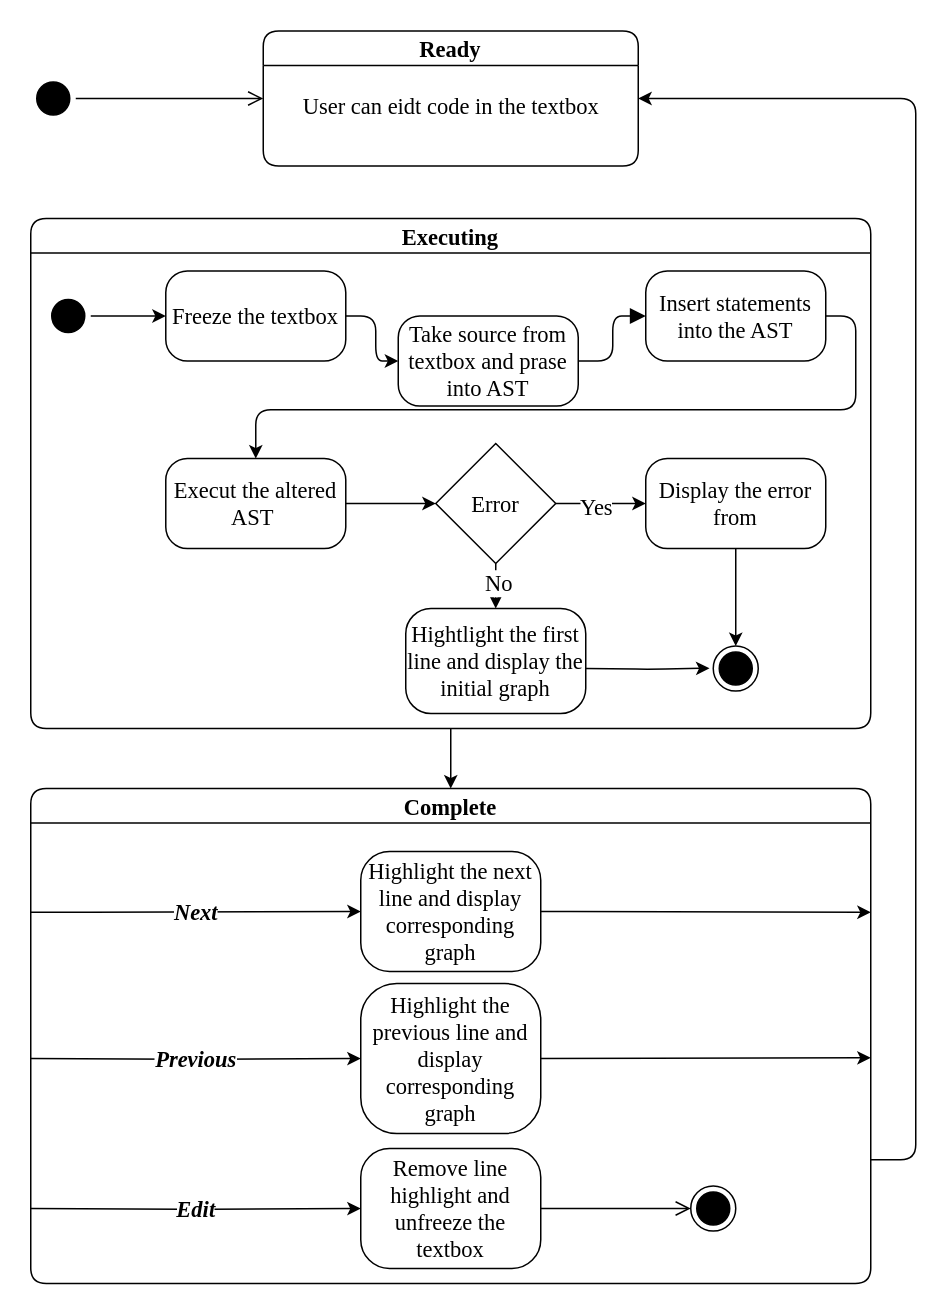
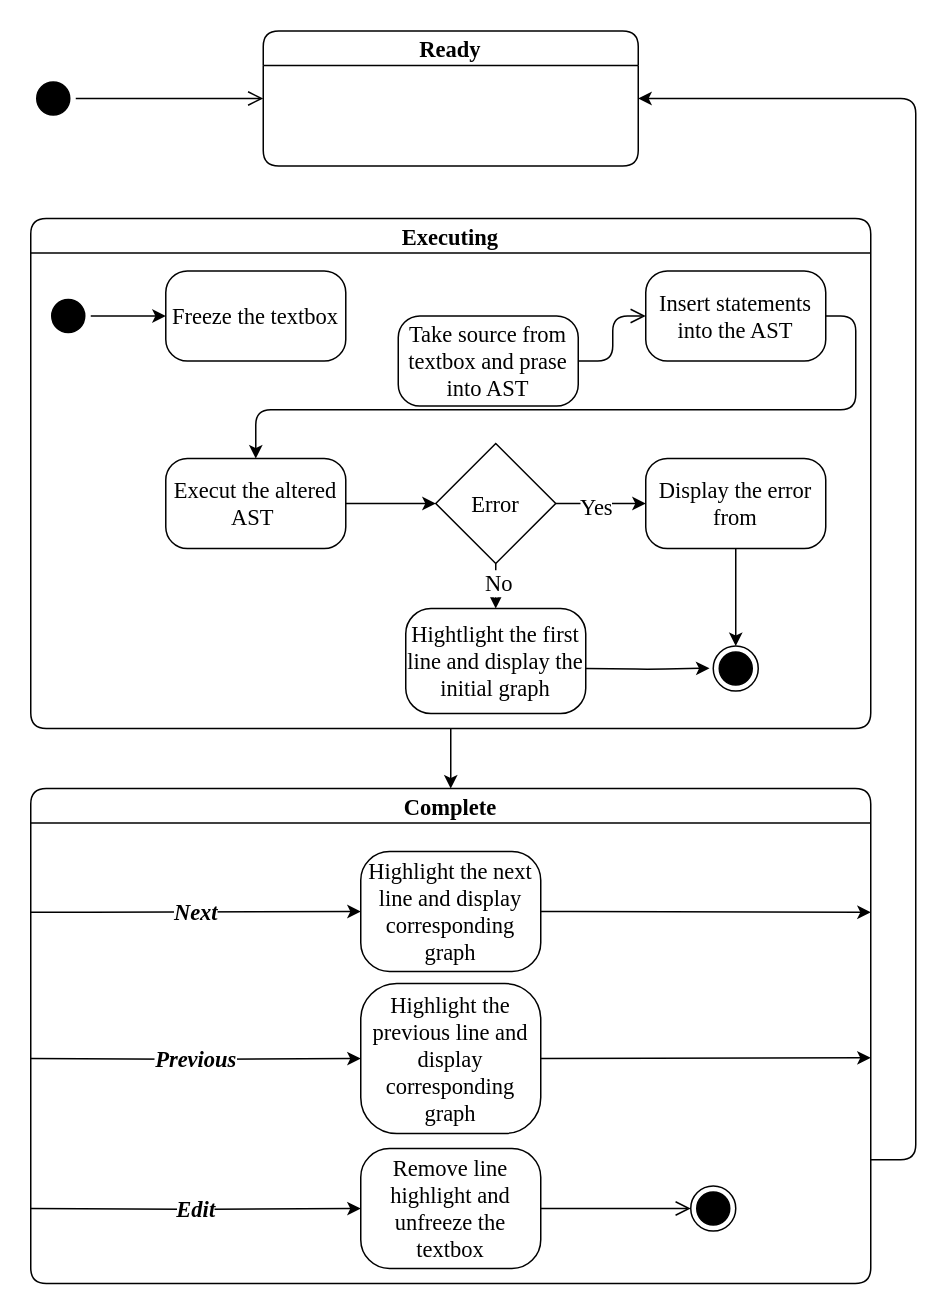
node "User can eidt code in the textbox": removed
edge "Take source from textbox and prase into AST" -> "Insert statements into the AST": arrowhead block -> open
edge "Freeze the textbox" -> "Take source from textbox and prase into AST": removed
